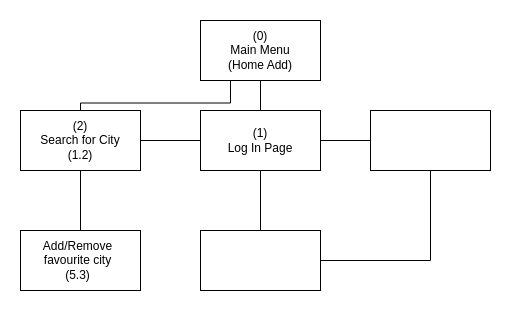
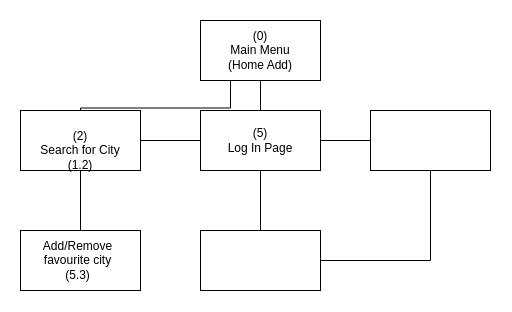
node "(2) Search for City (1.2)": moved (81, 141) -> (81, 151)
node "(1) Log In Page": label "(1) Log In Page" -> "(5) Log In Page"
